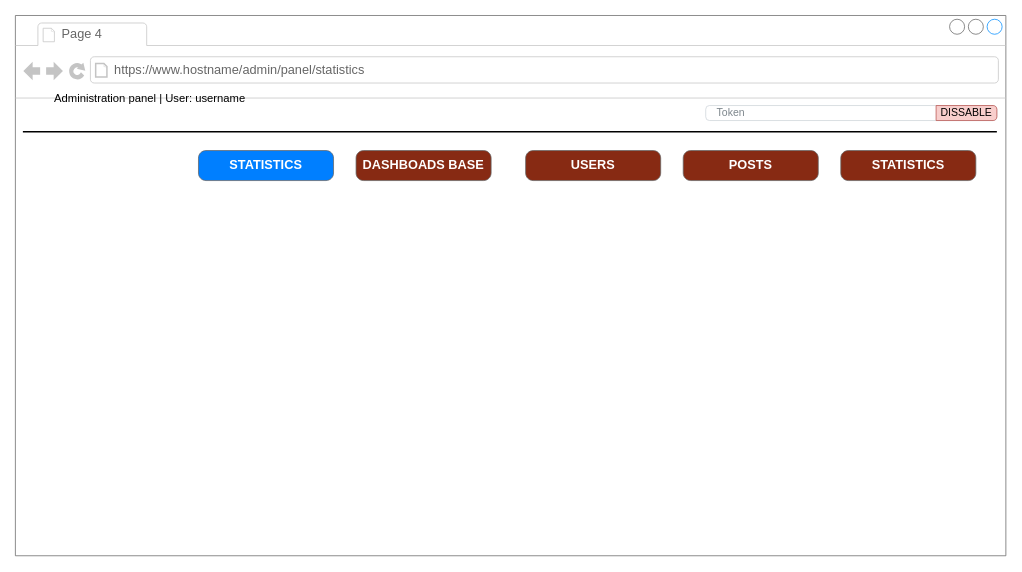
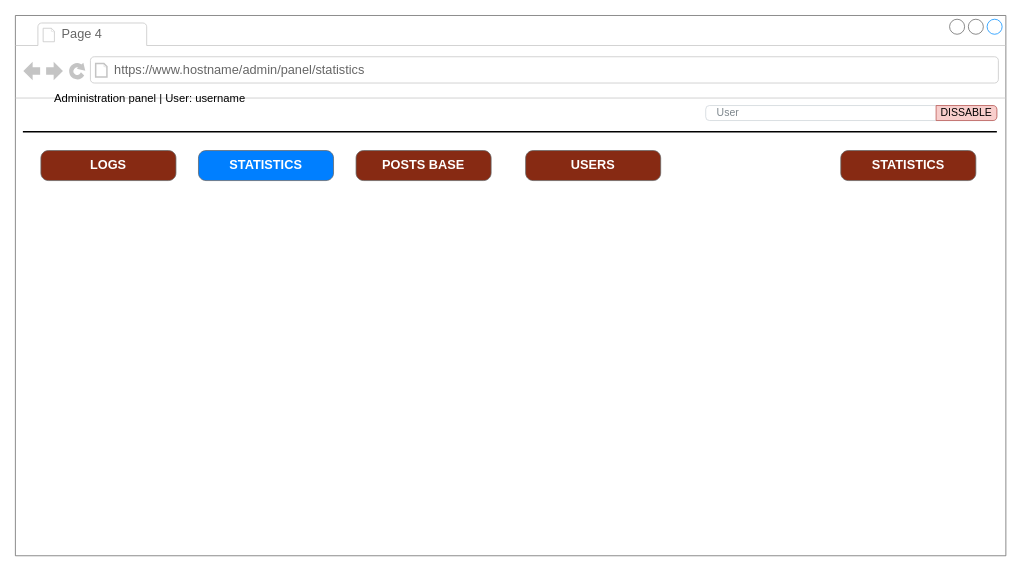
node "Token": label "Token" -> "User"
node "LOGS": added
node "DASHBOADS BASE": label "DASHBOADS BASE" -> "POSTS BASE"
node "POSTS": removed
